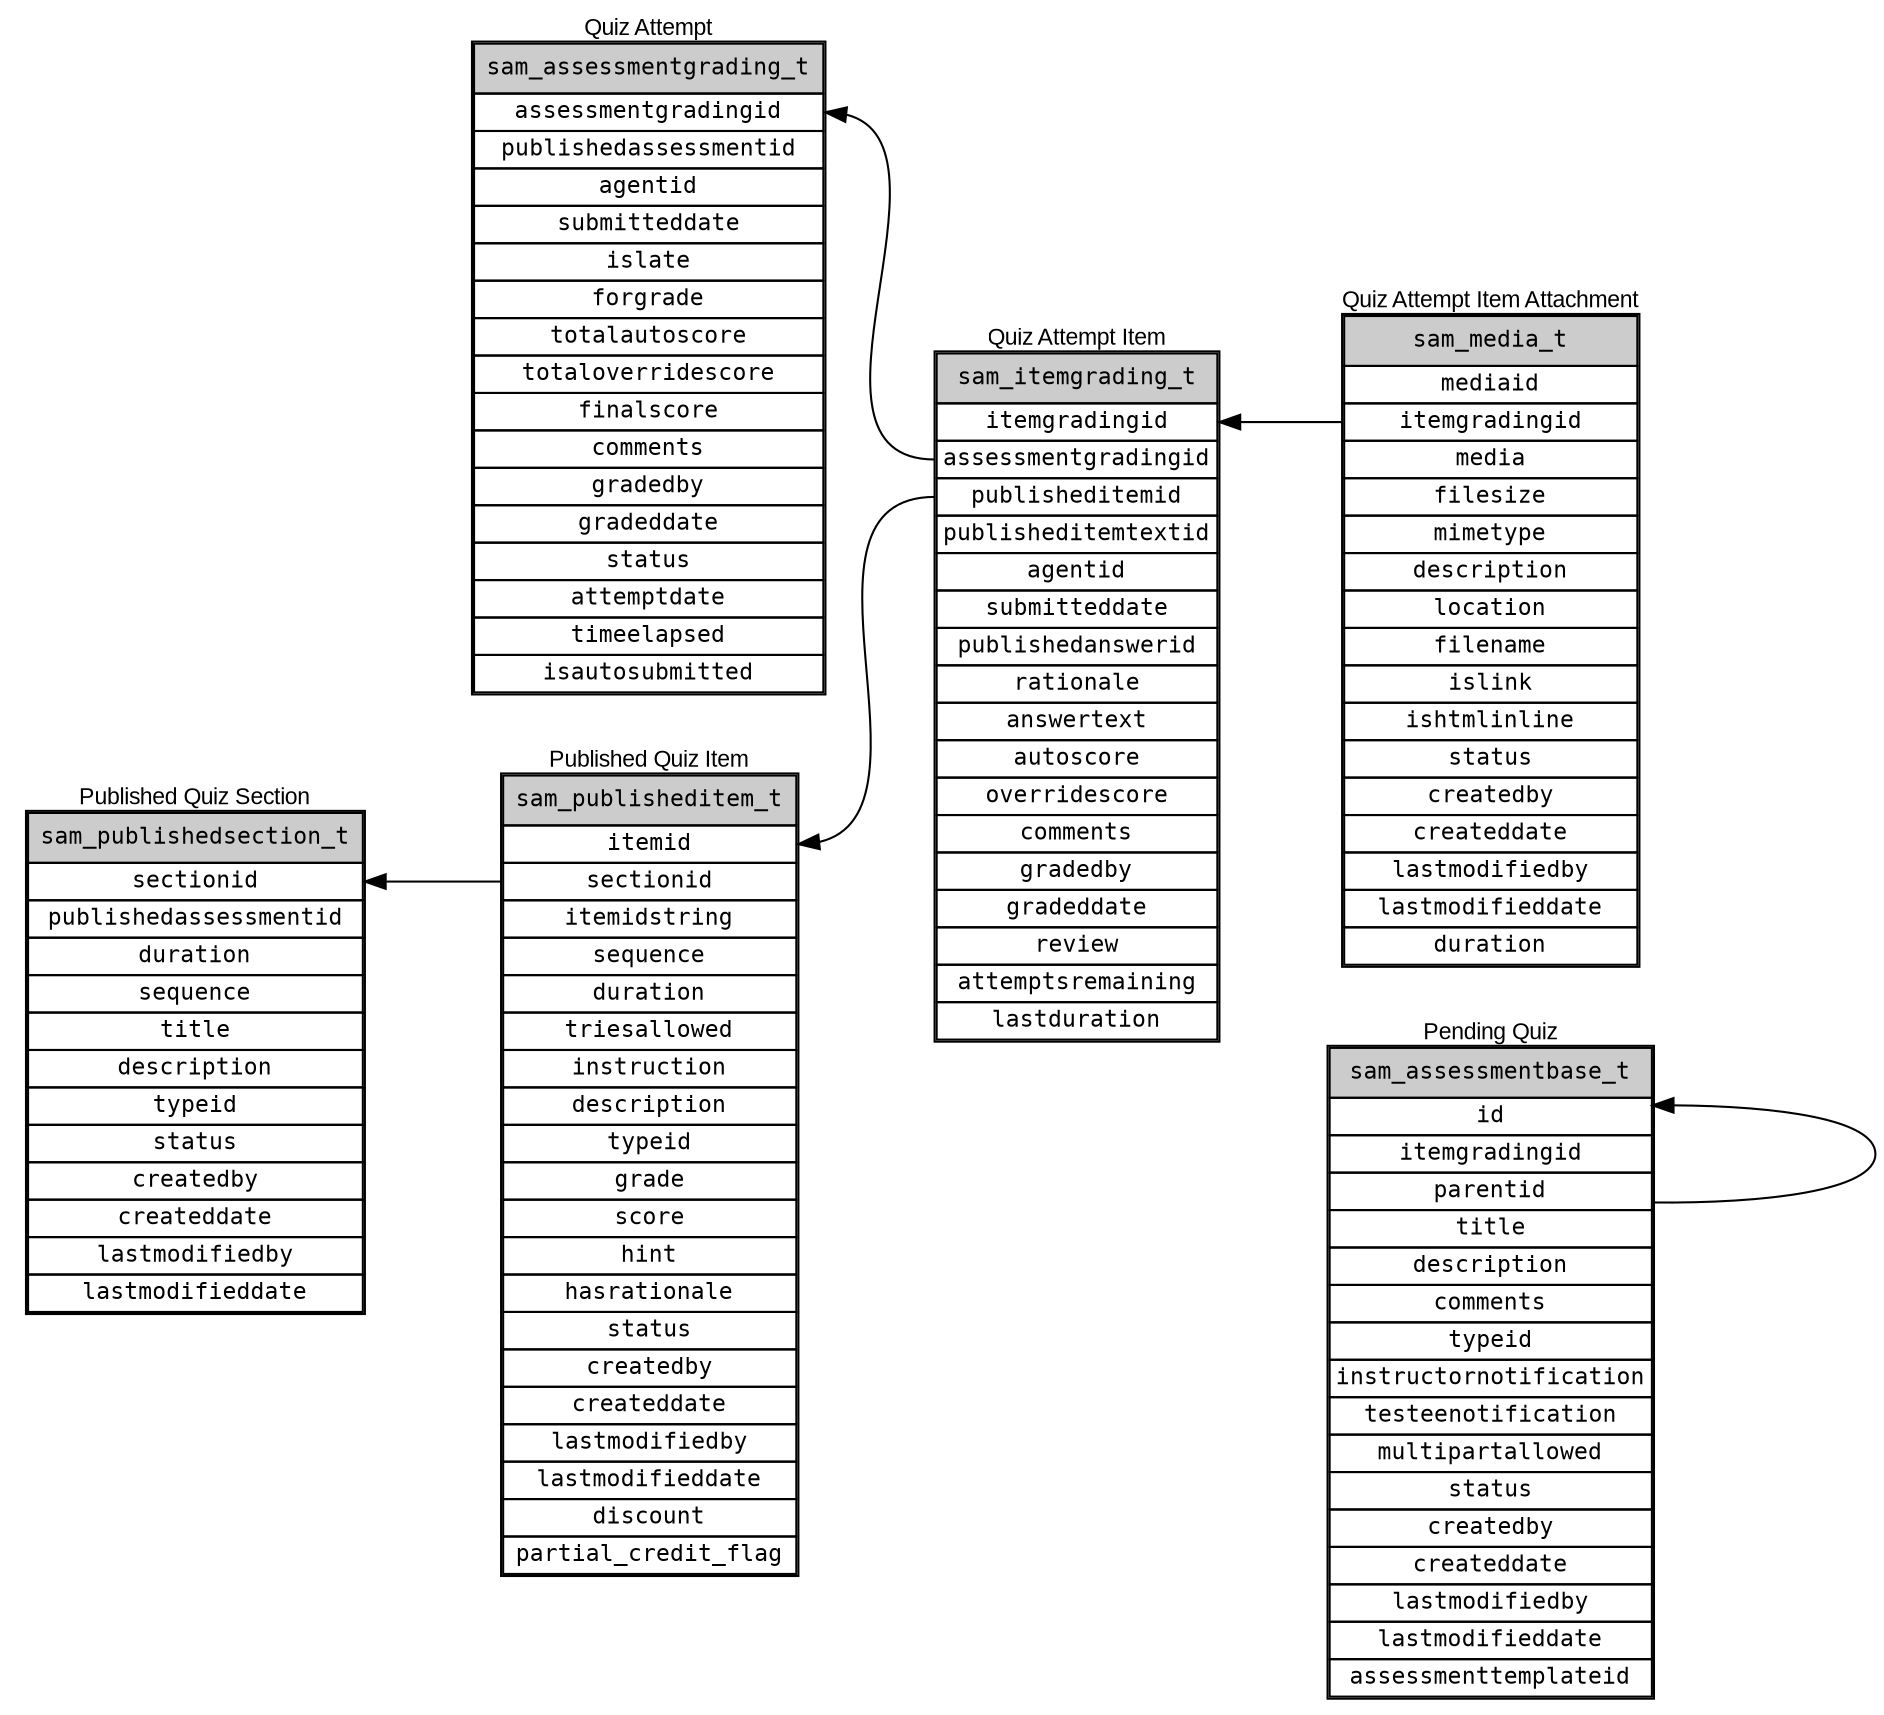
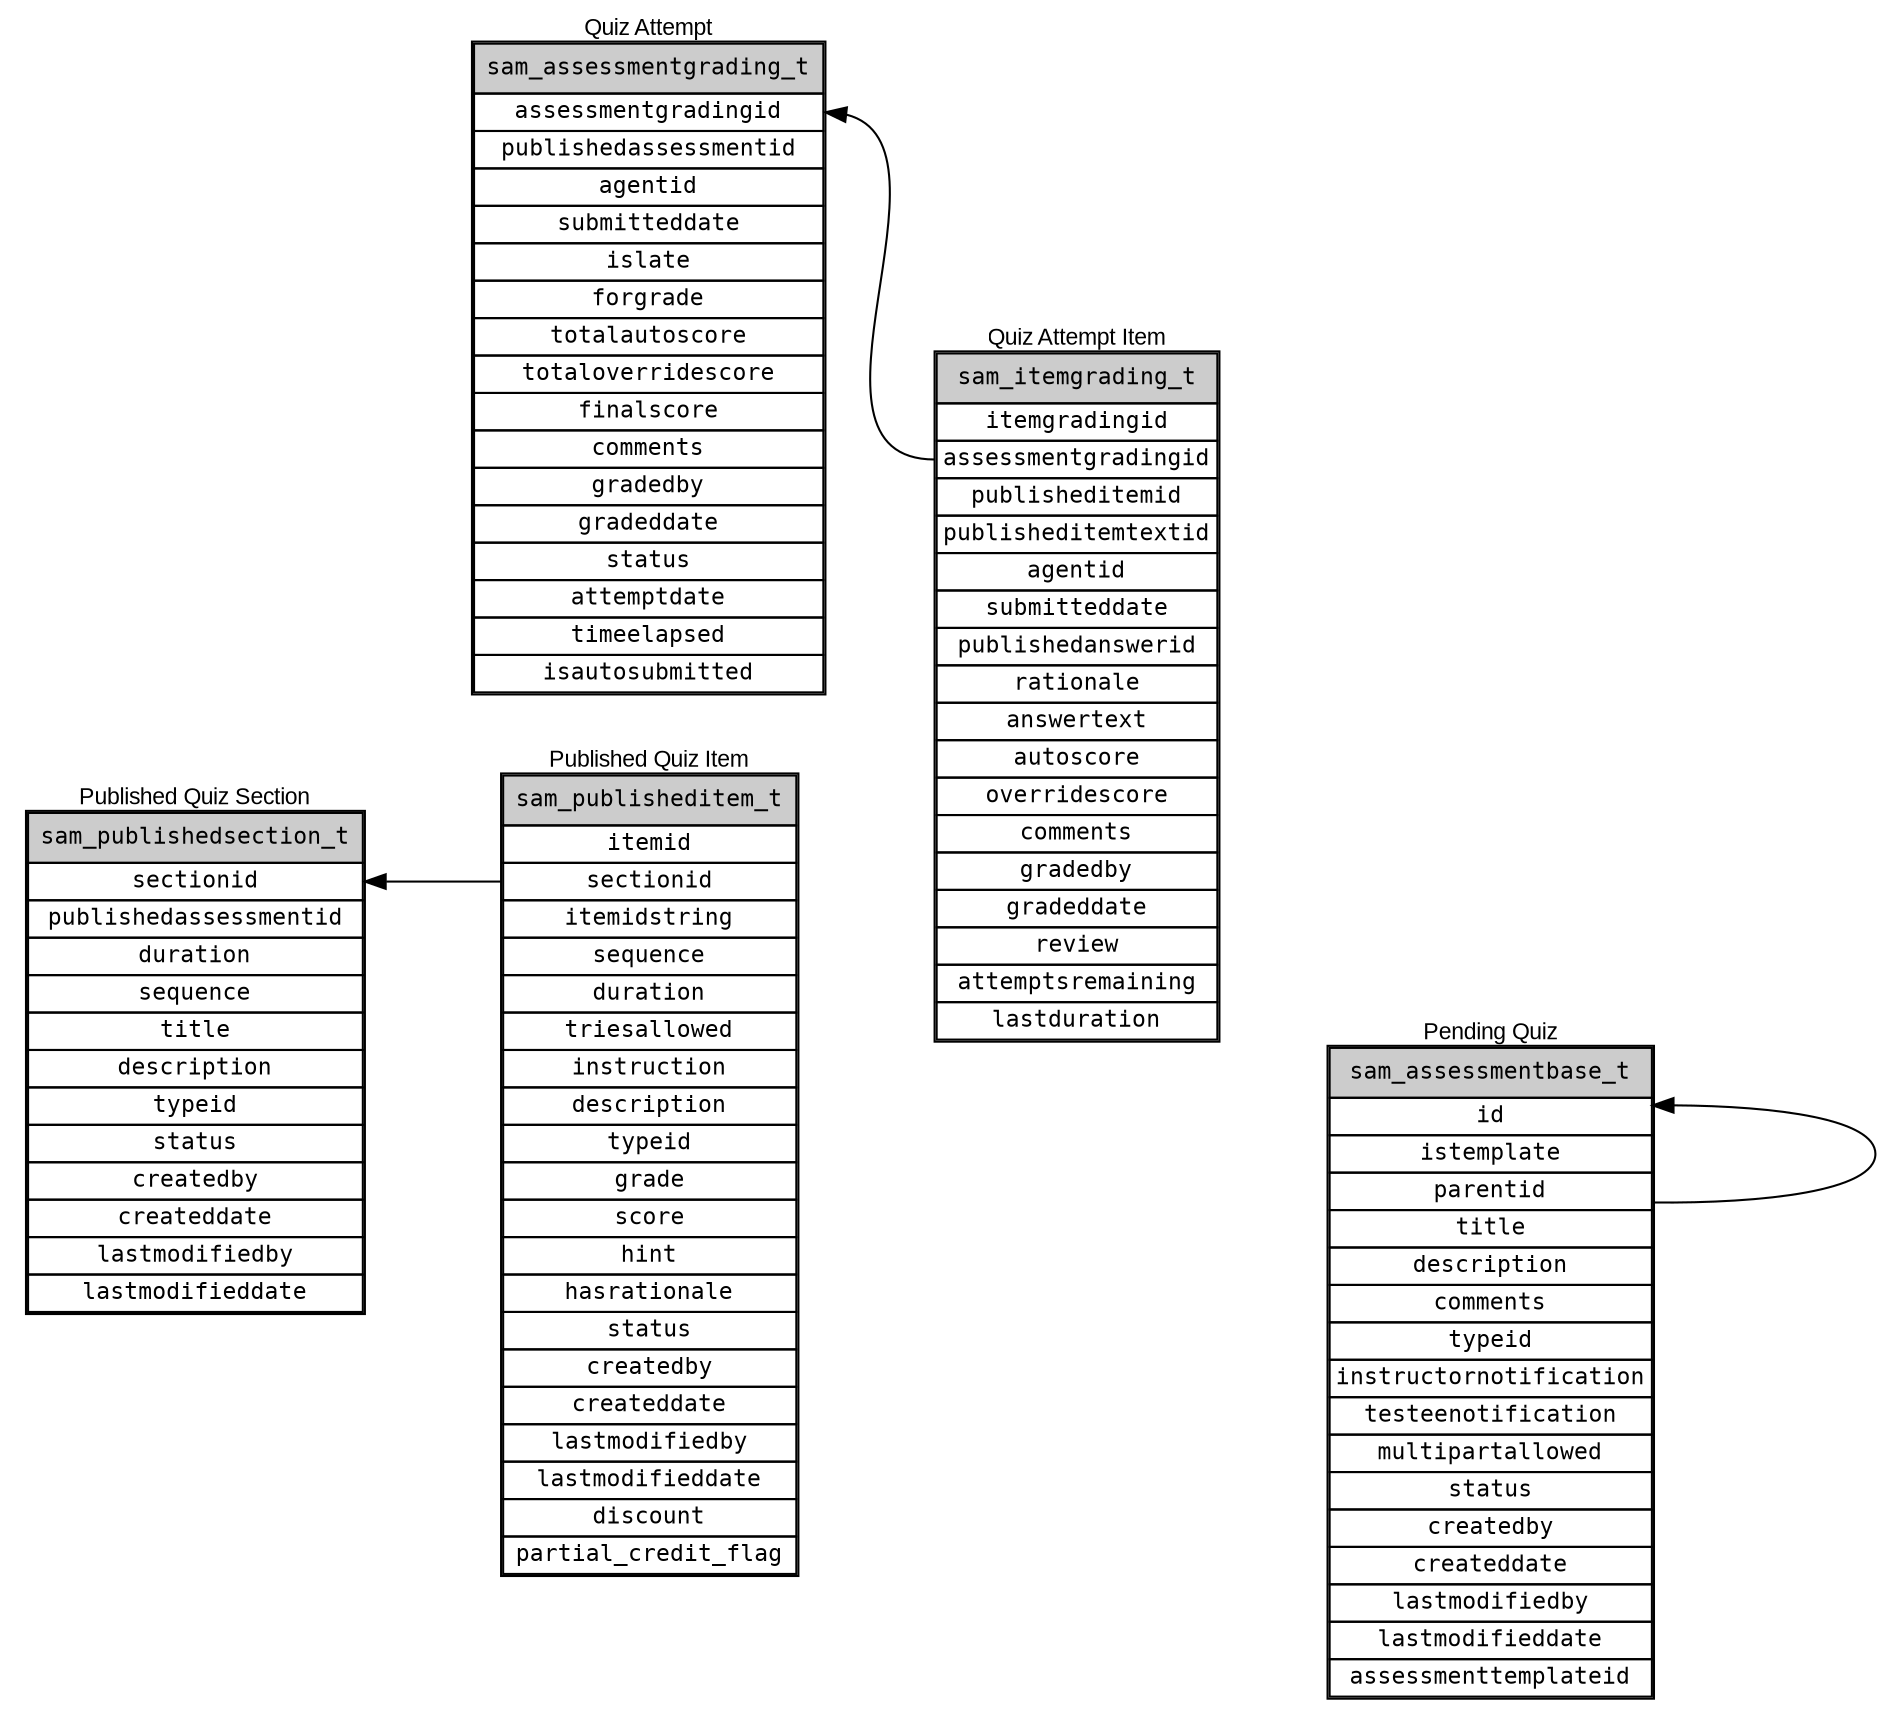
node "Quiz Attempt Item Attachment": removed
edge "Quiz Attempt Item" -> "Published Quiz Item": removed
node "Pending Quiz": text "itemgradingid" -> "istemplate"
